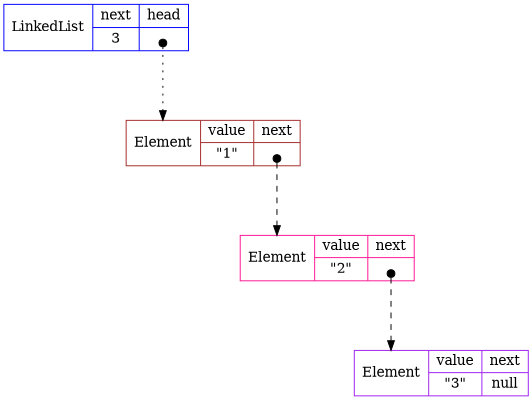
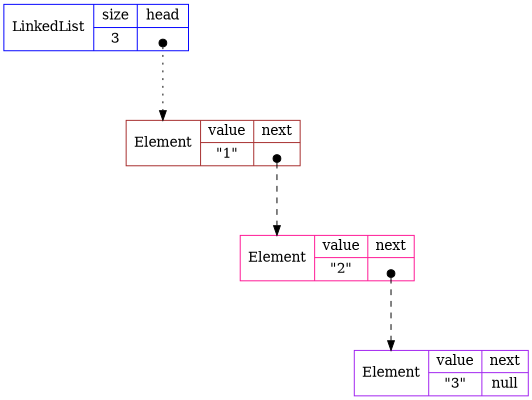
node "LinkedList": text "next" -> "size"
